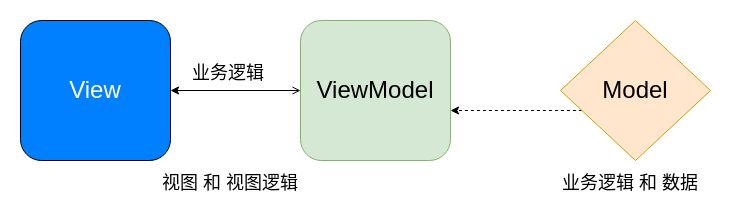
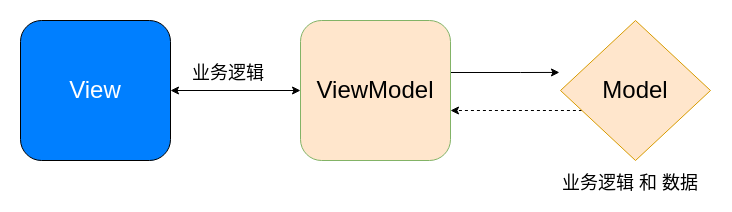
edge "ViewModel" -> "Model": added
edge "View" -- "ViewModel": arrowhead open -> classic
node "ViewModel": fillcolor #d5e8d4 -> #ffe6cc
node "视图 和 视图逻辑": removed
